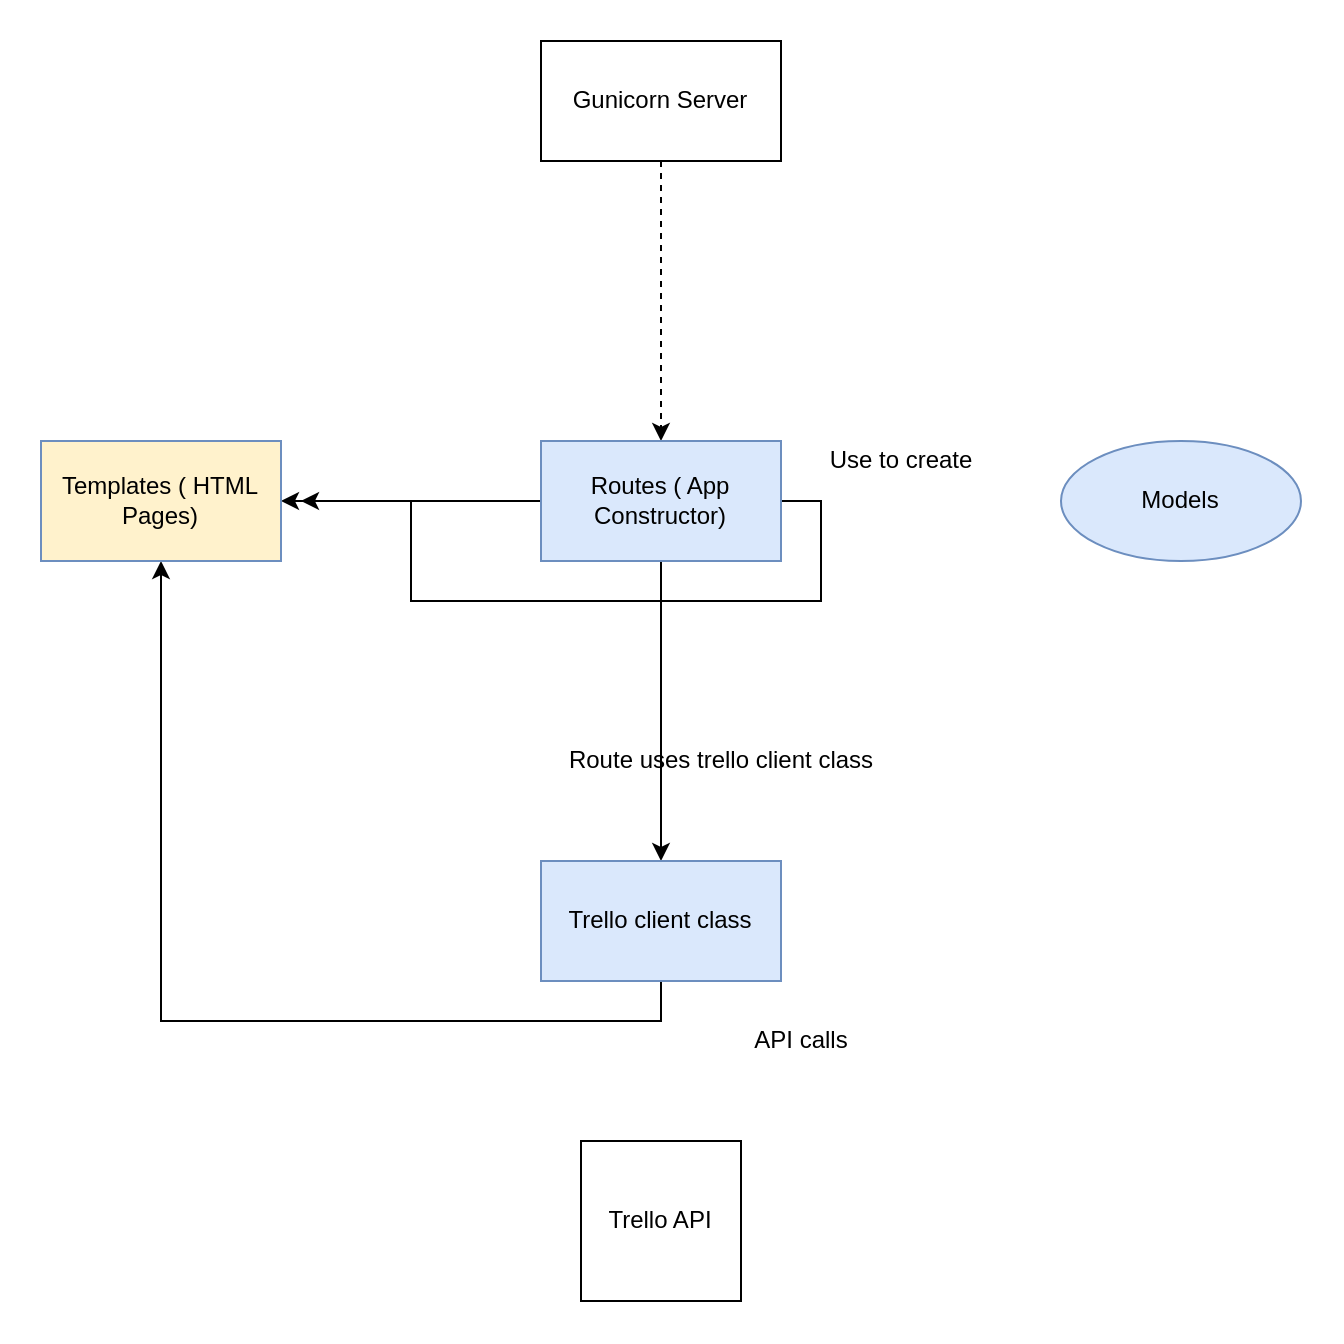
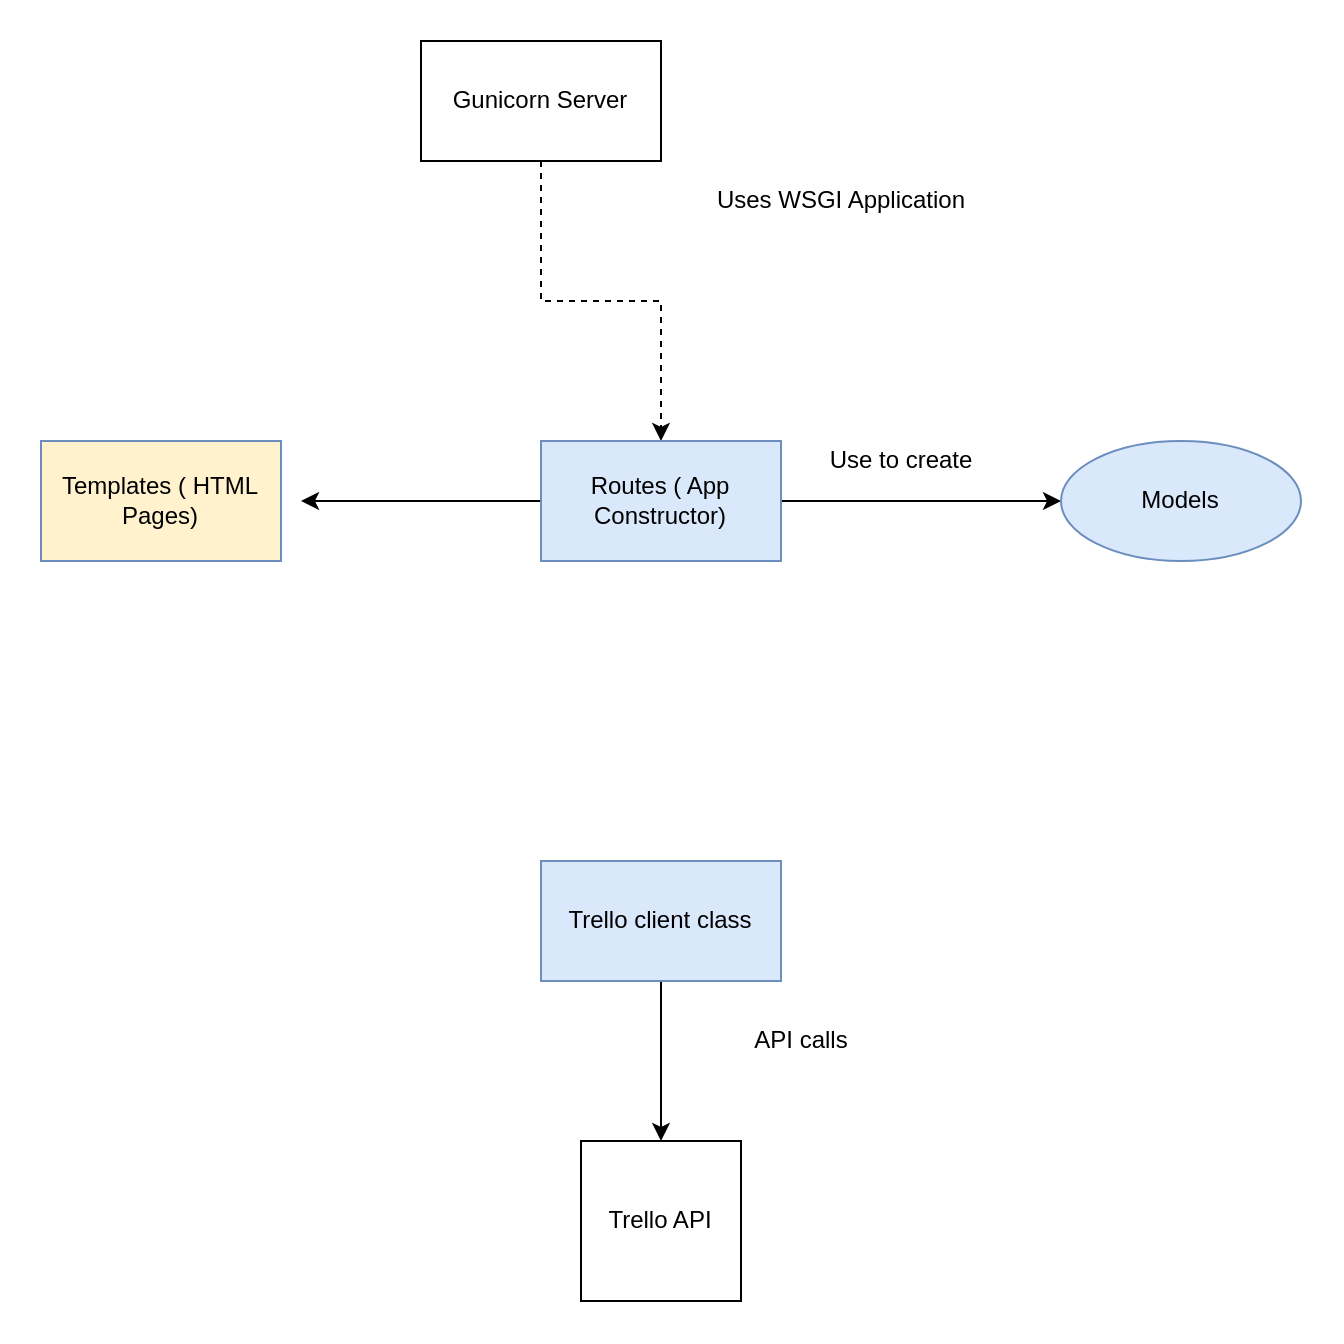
node "Gunicorn Server": moved (661, 101) -> (541, 101)
node "Uses WSGI Application": added
edge "Routes ( App Constructor)" -> "Templates ( HTML Pages)": now "Routes ( App Constructor)" -> "Models"
edge "Routes ( App Constructor)" -> "Trello client class": removed
node "Route uses trello client class": removed
edge "Trello client class" -> "Templates ( HTML Pages)": now "Trello client class" -> "Trello API"
